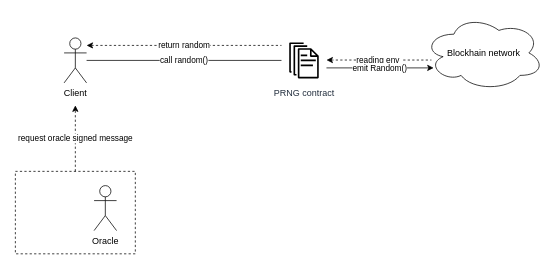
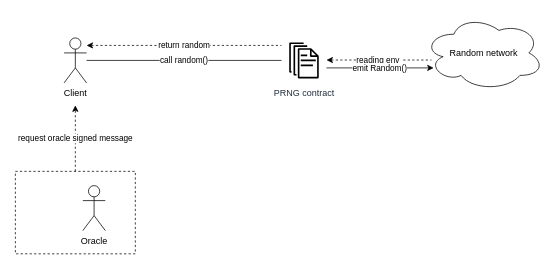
node "Blockhain network": label "Blockhain network" -> "Random network"
node "Oracle": moved (105, 208) -> (94, 208)
